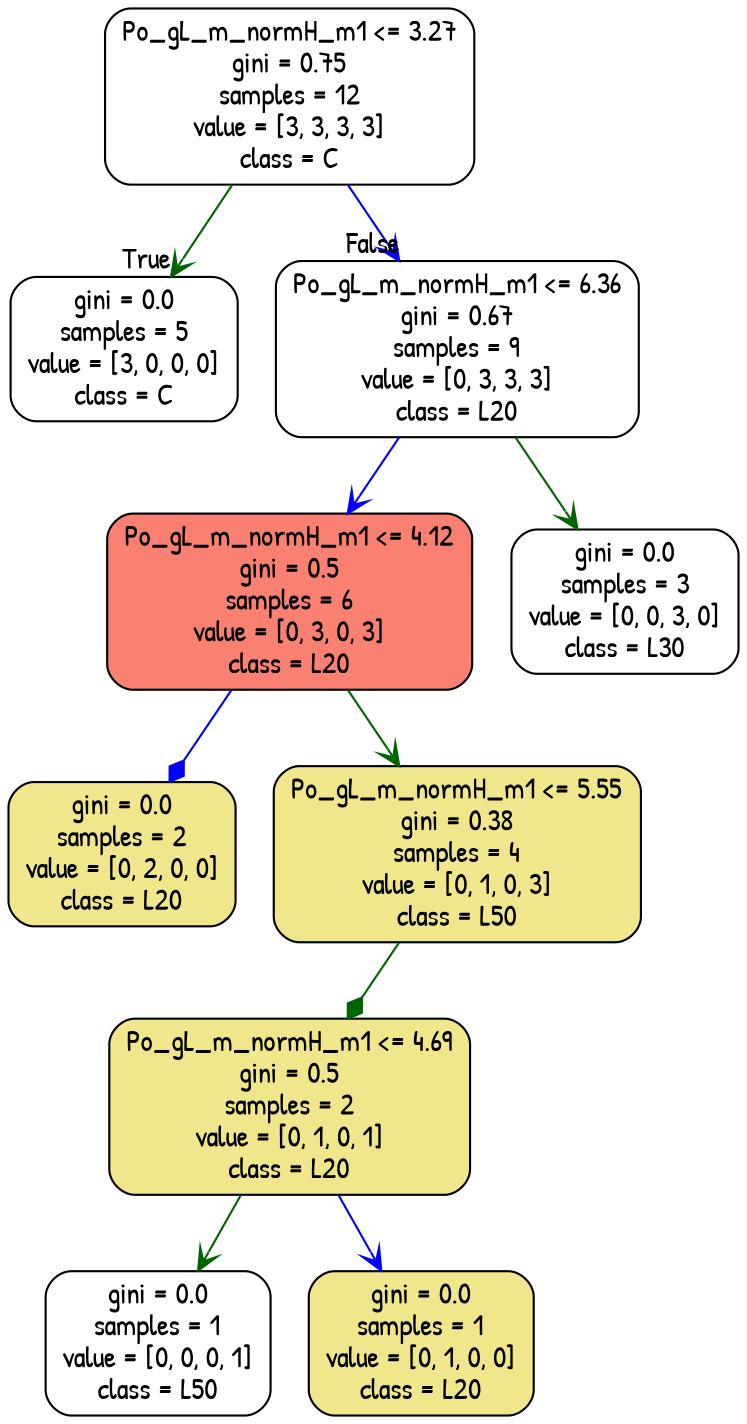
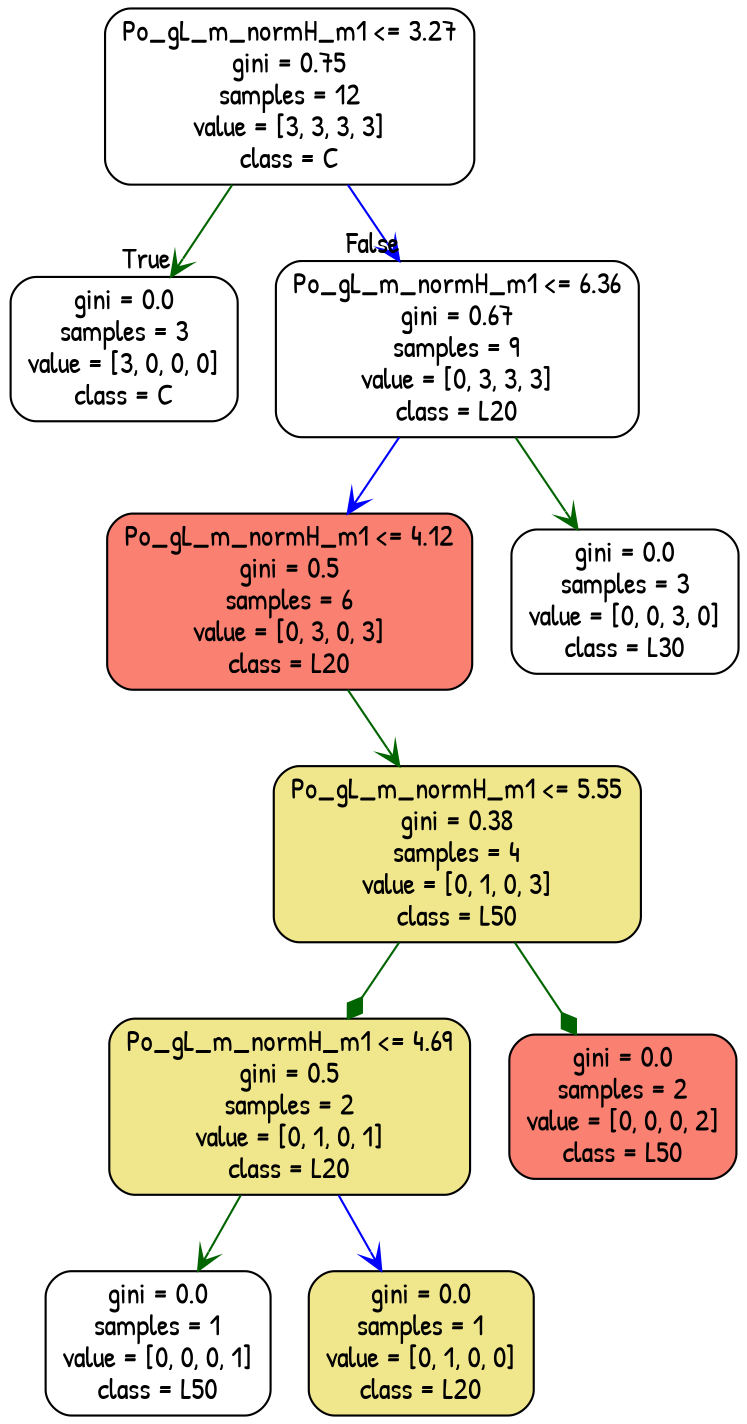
node "gini = 0.0 samples = 5 value = [3, 0, 0, 0] class = C": label "gini = 0.0 samples = 5 value = [3, 0, 0, 0] class = C" -> "gini = 0.0 samples = 3 value = [3, 0, 0, 0] class = C"
node "gini = 0.0 samples = 2 value = [0, 2, 0, 0] class = L20": removed
node "gini = 0.0 samples = 2 value = [0, 0, 0, 2] class = L50": added
